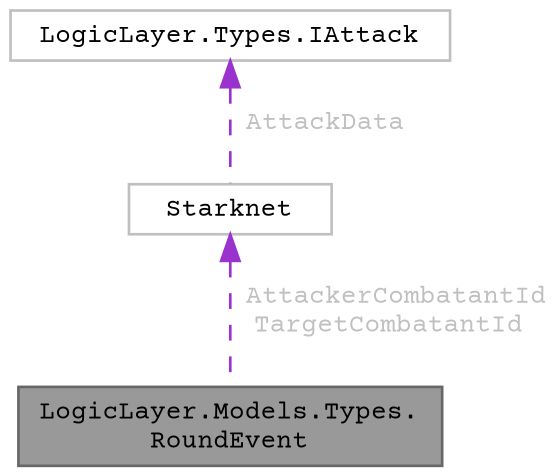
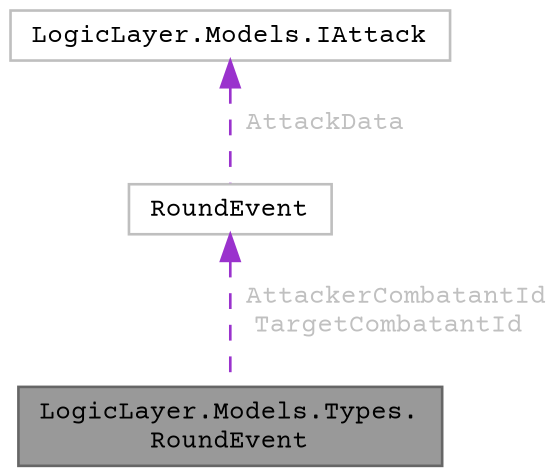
node "LogicLayer.Types.IAttack": label "LogicLayer.Types.IAttack" -> "LogicLayer.Models.IAttack"
node "Starknet": label "Starknet" -> "RoundEvent"
